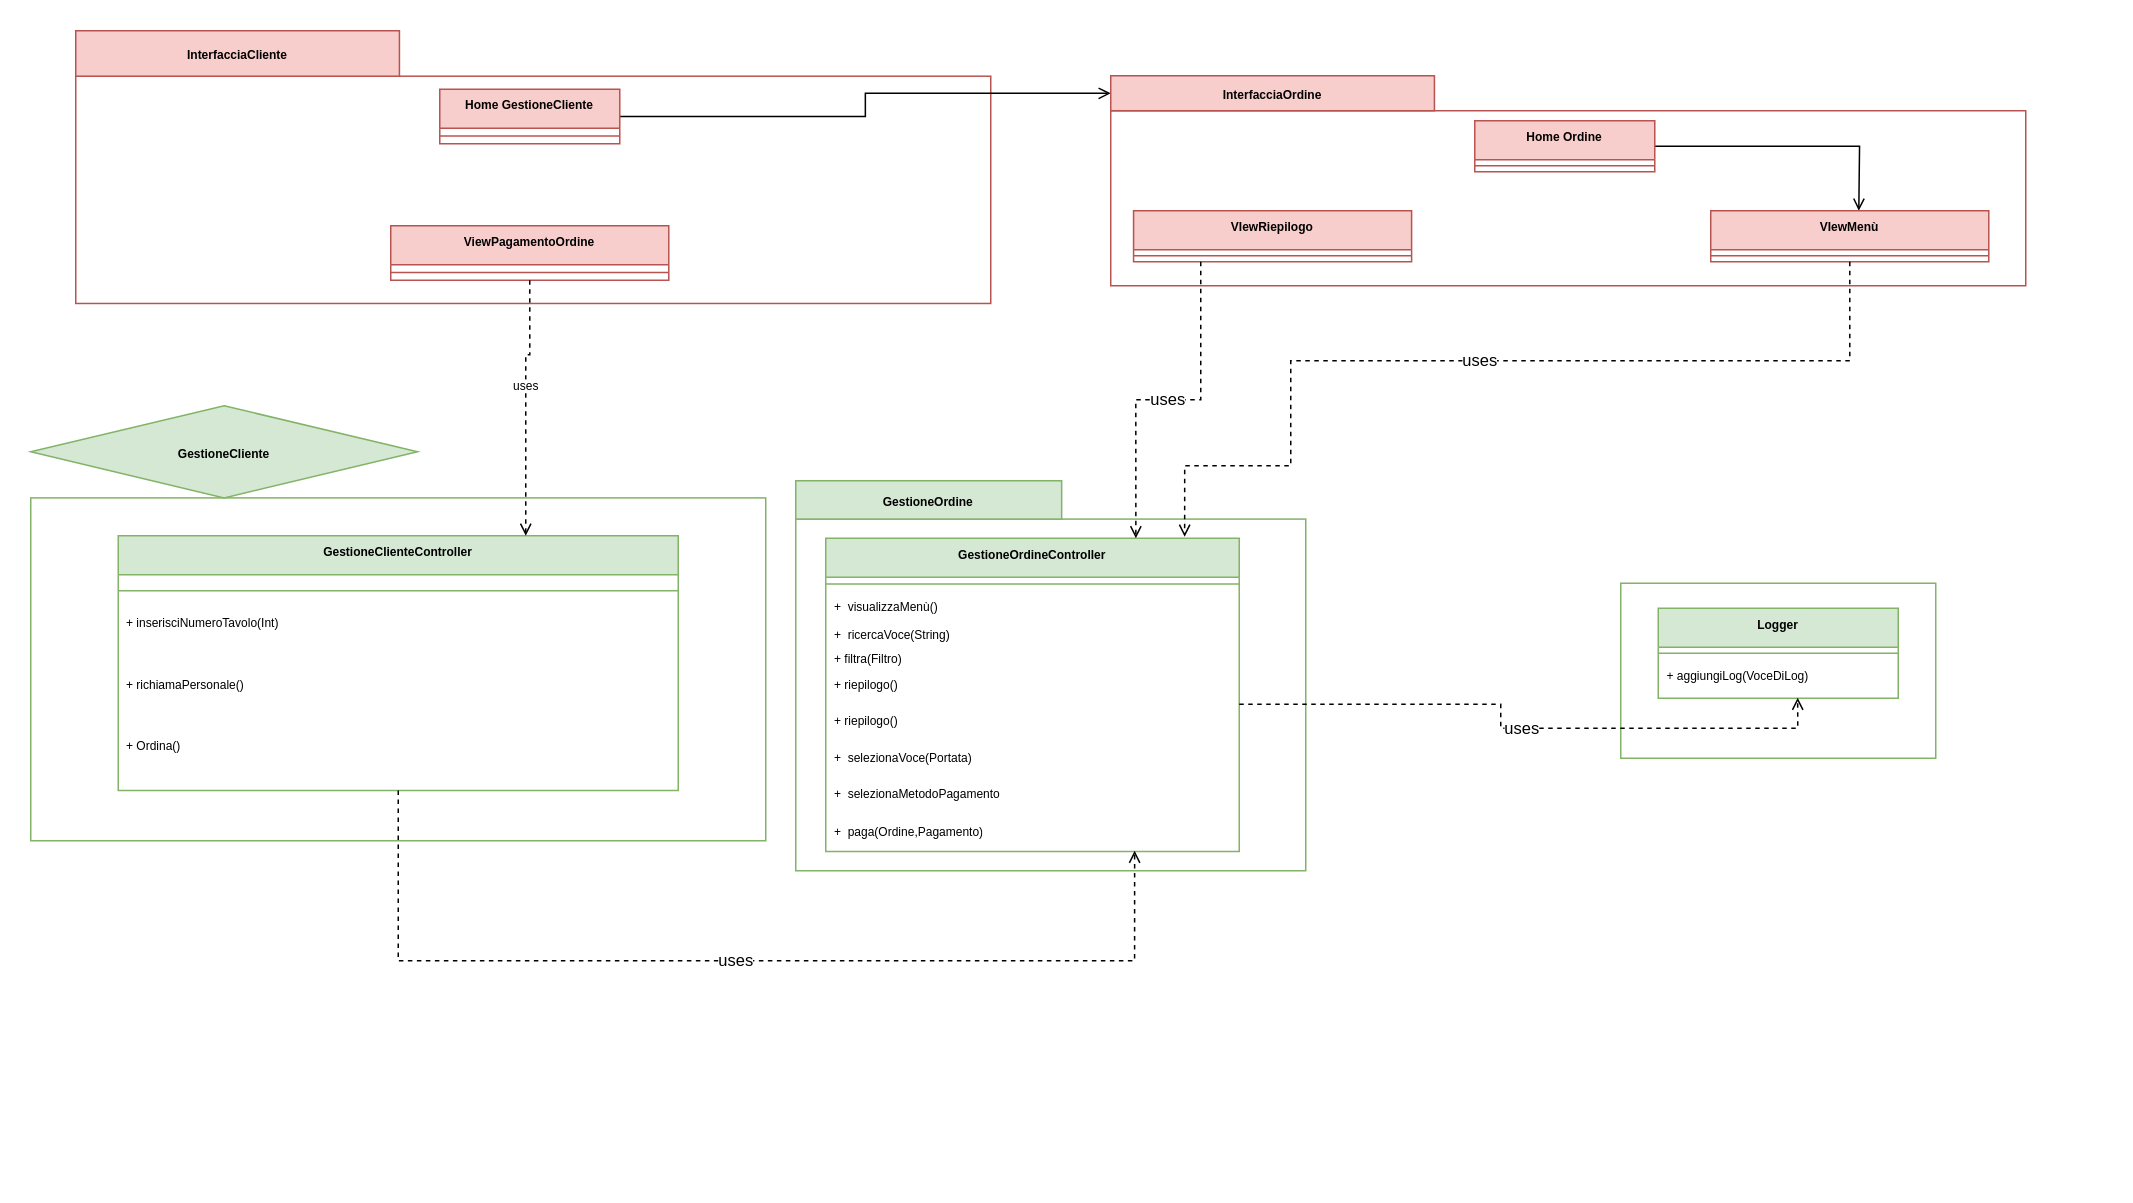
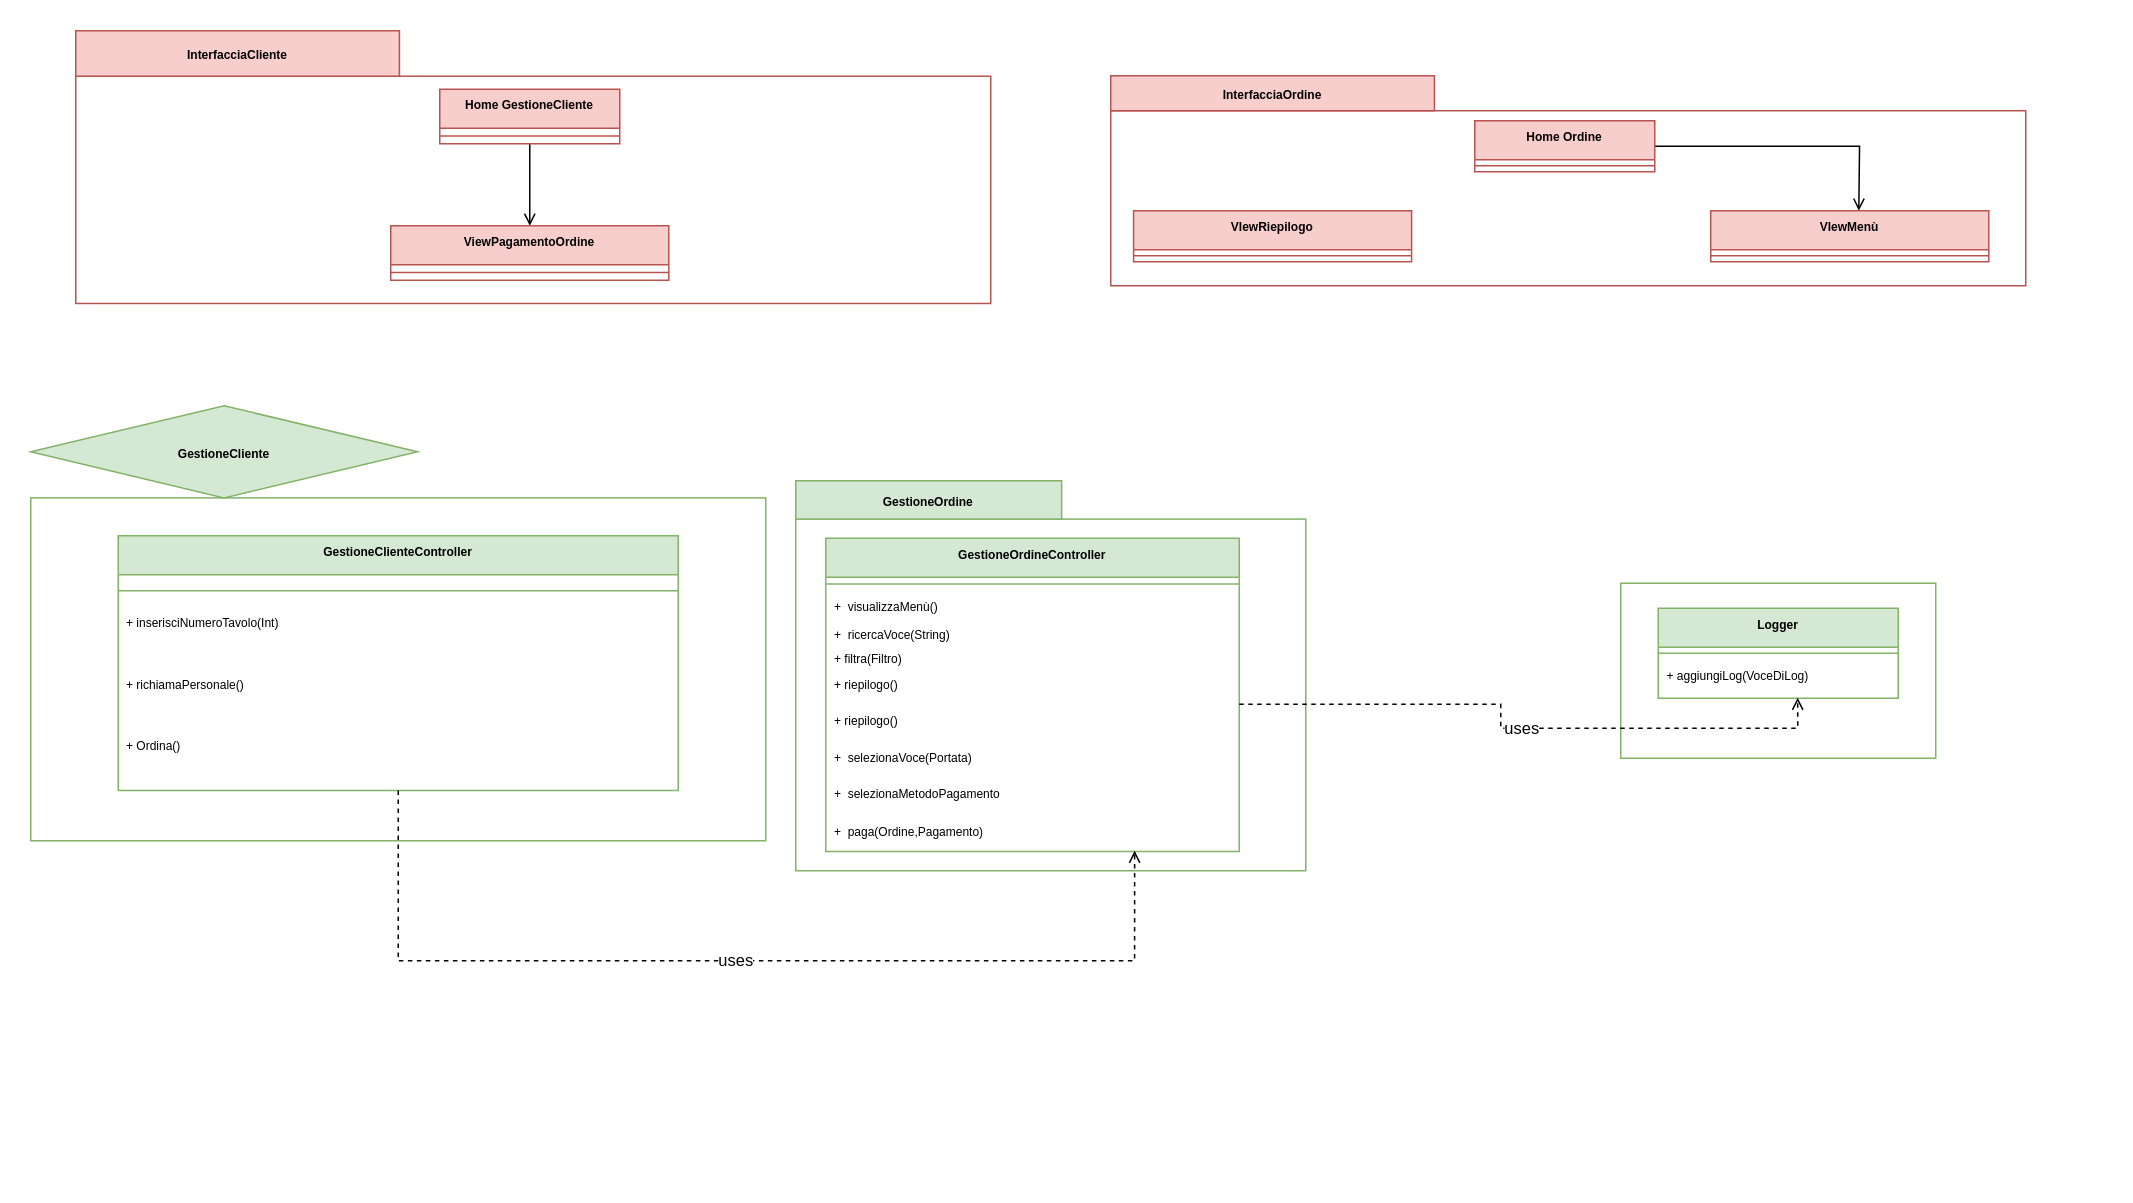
edge "Home GestioneCliente" -> "InterfacciaOrdine": now "Home GestioneCliente" -> "ViewPagamentoOrdine"
edge "VIewMenù" -> "GestioneOrdineController": removed, label "uses"
edge "VIewRiepilogo" -> "GestioneOrdineController": removed, label "uses"
edge "ViewPagamentoOrdine" -> "GestioneClienteController": removed, label "uses"
